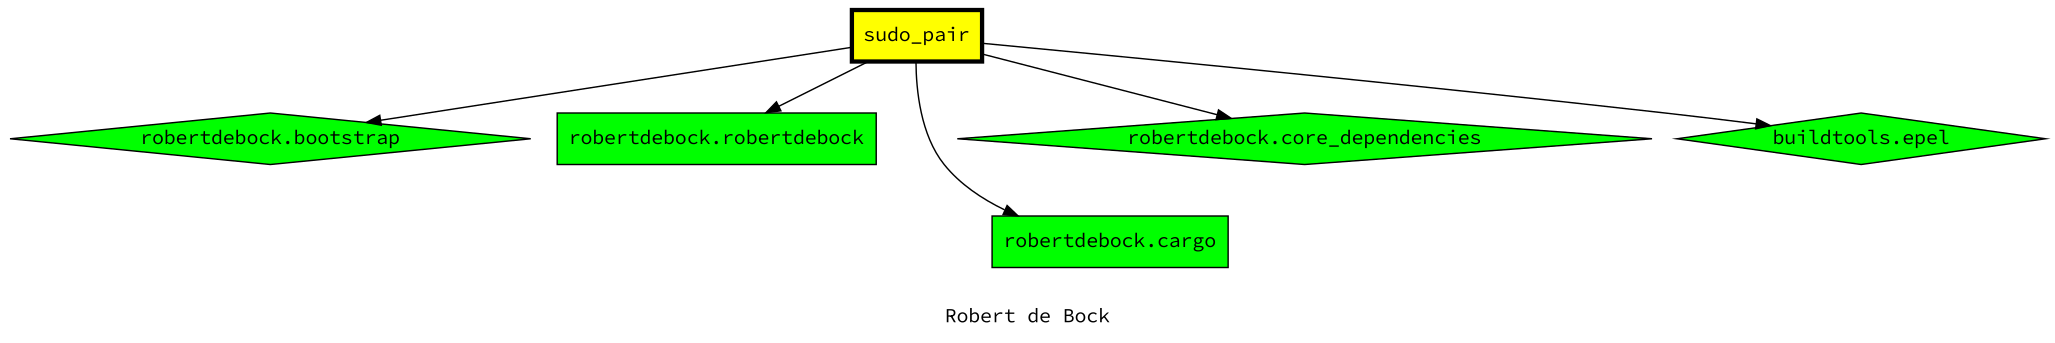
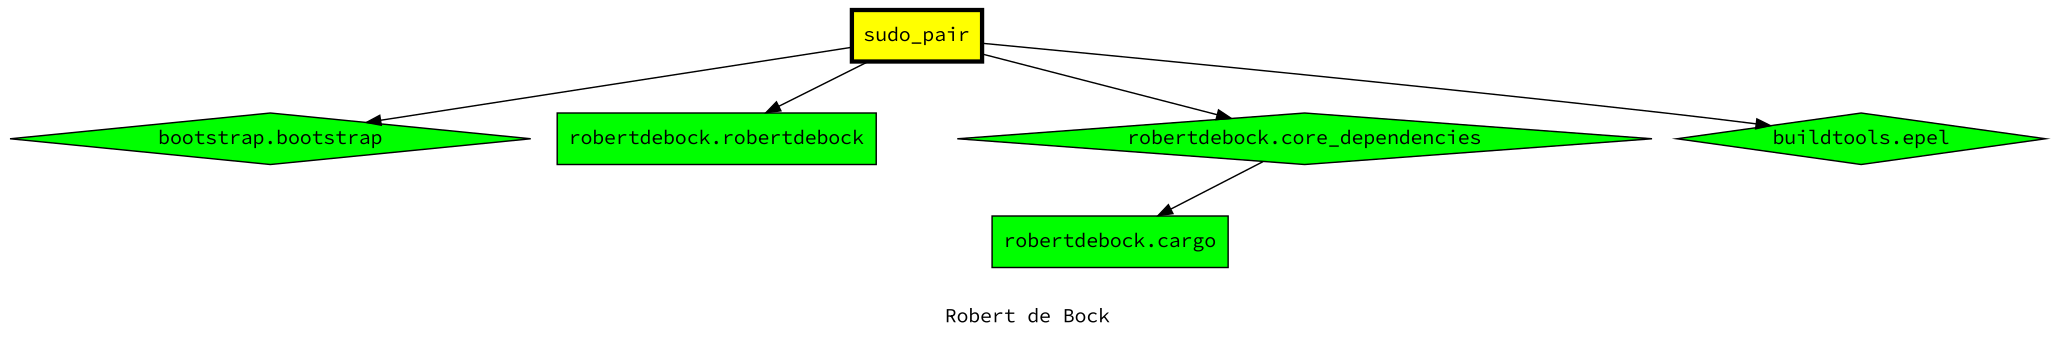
node "robertdebock.bootstrap": label "robertdebock.bootstrap" -> "bootstrap.bootstrap"
edge "sudo_pair" -> "robertdebock.cargo": now "robertdebock.core_dependencies" -> "robertdebock.cargo"
